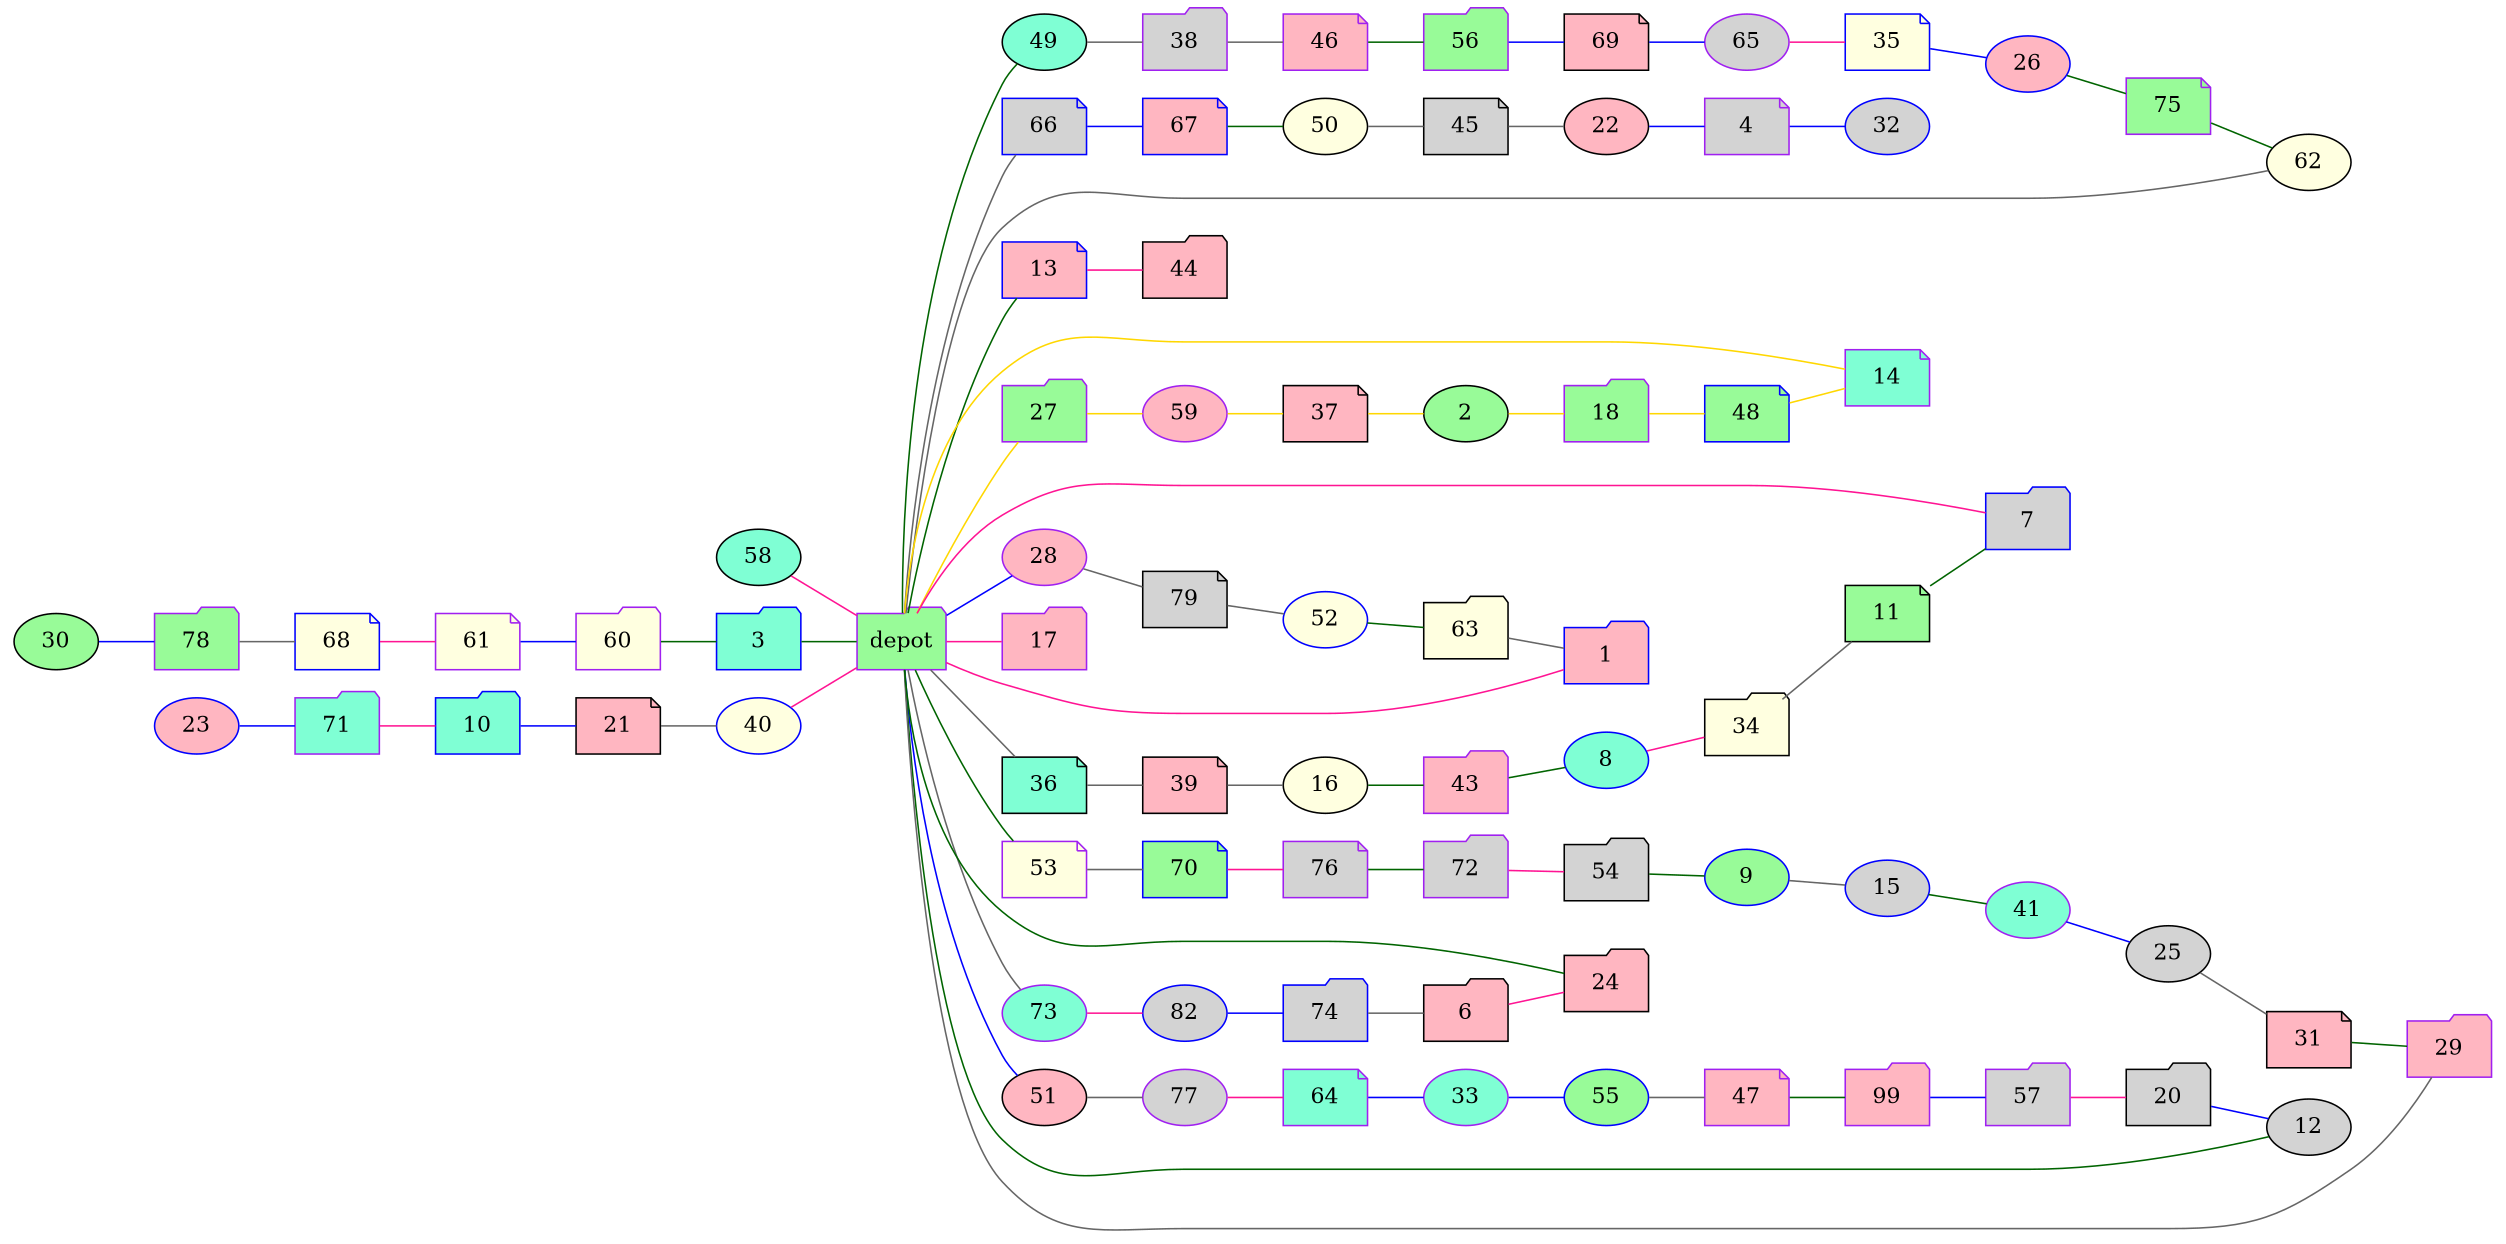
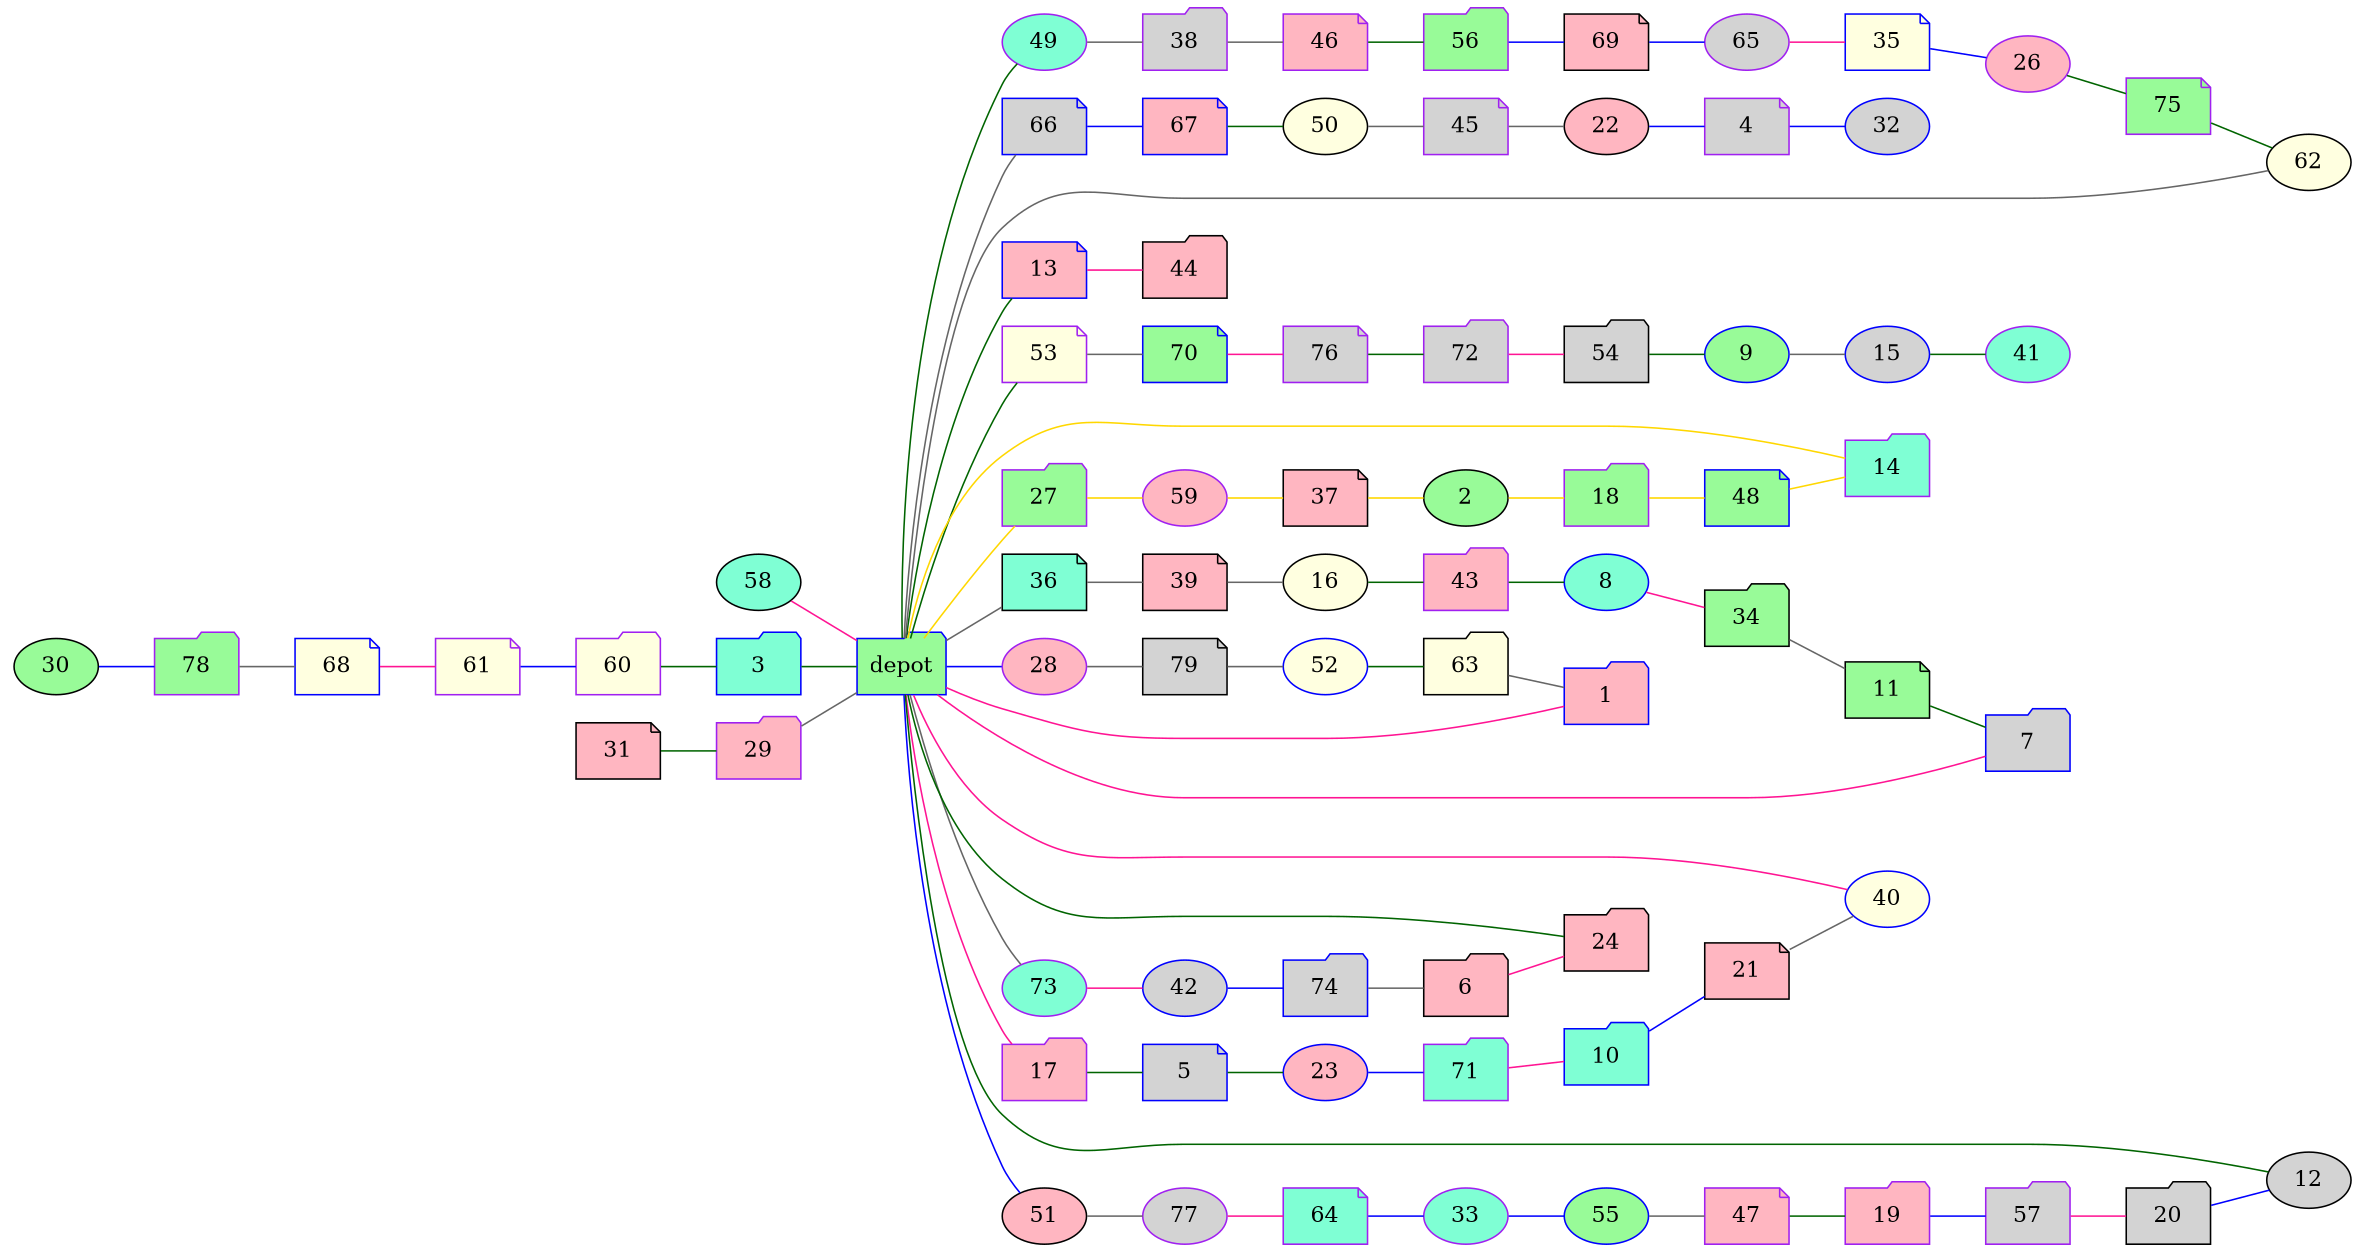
node "49": color black -> purple
node "26": color blue -> purple
node "45": color black -> purple
node "14": shape note -> folder
node "depot": color purple -> blue
node "34": fillcolor lightyellow -> palegreen
node "25": removed
node "82": label "82" -> "42"
node "5": added
node "99": label "99" -> "19"
